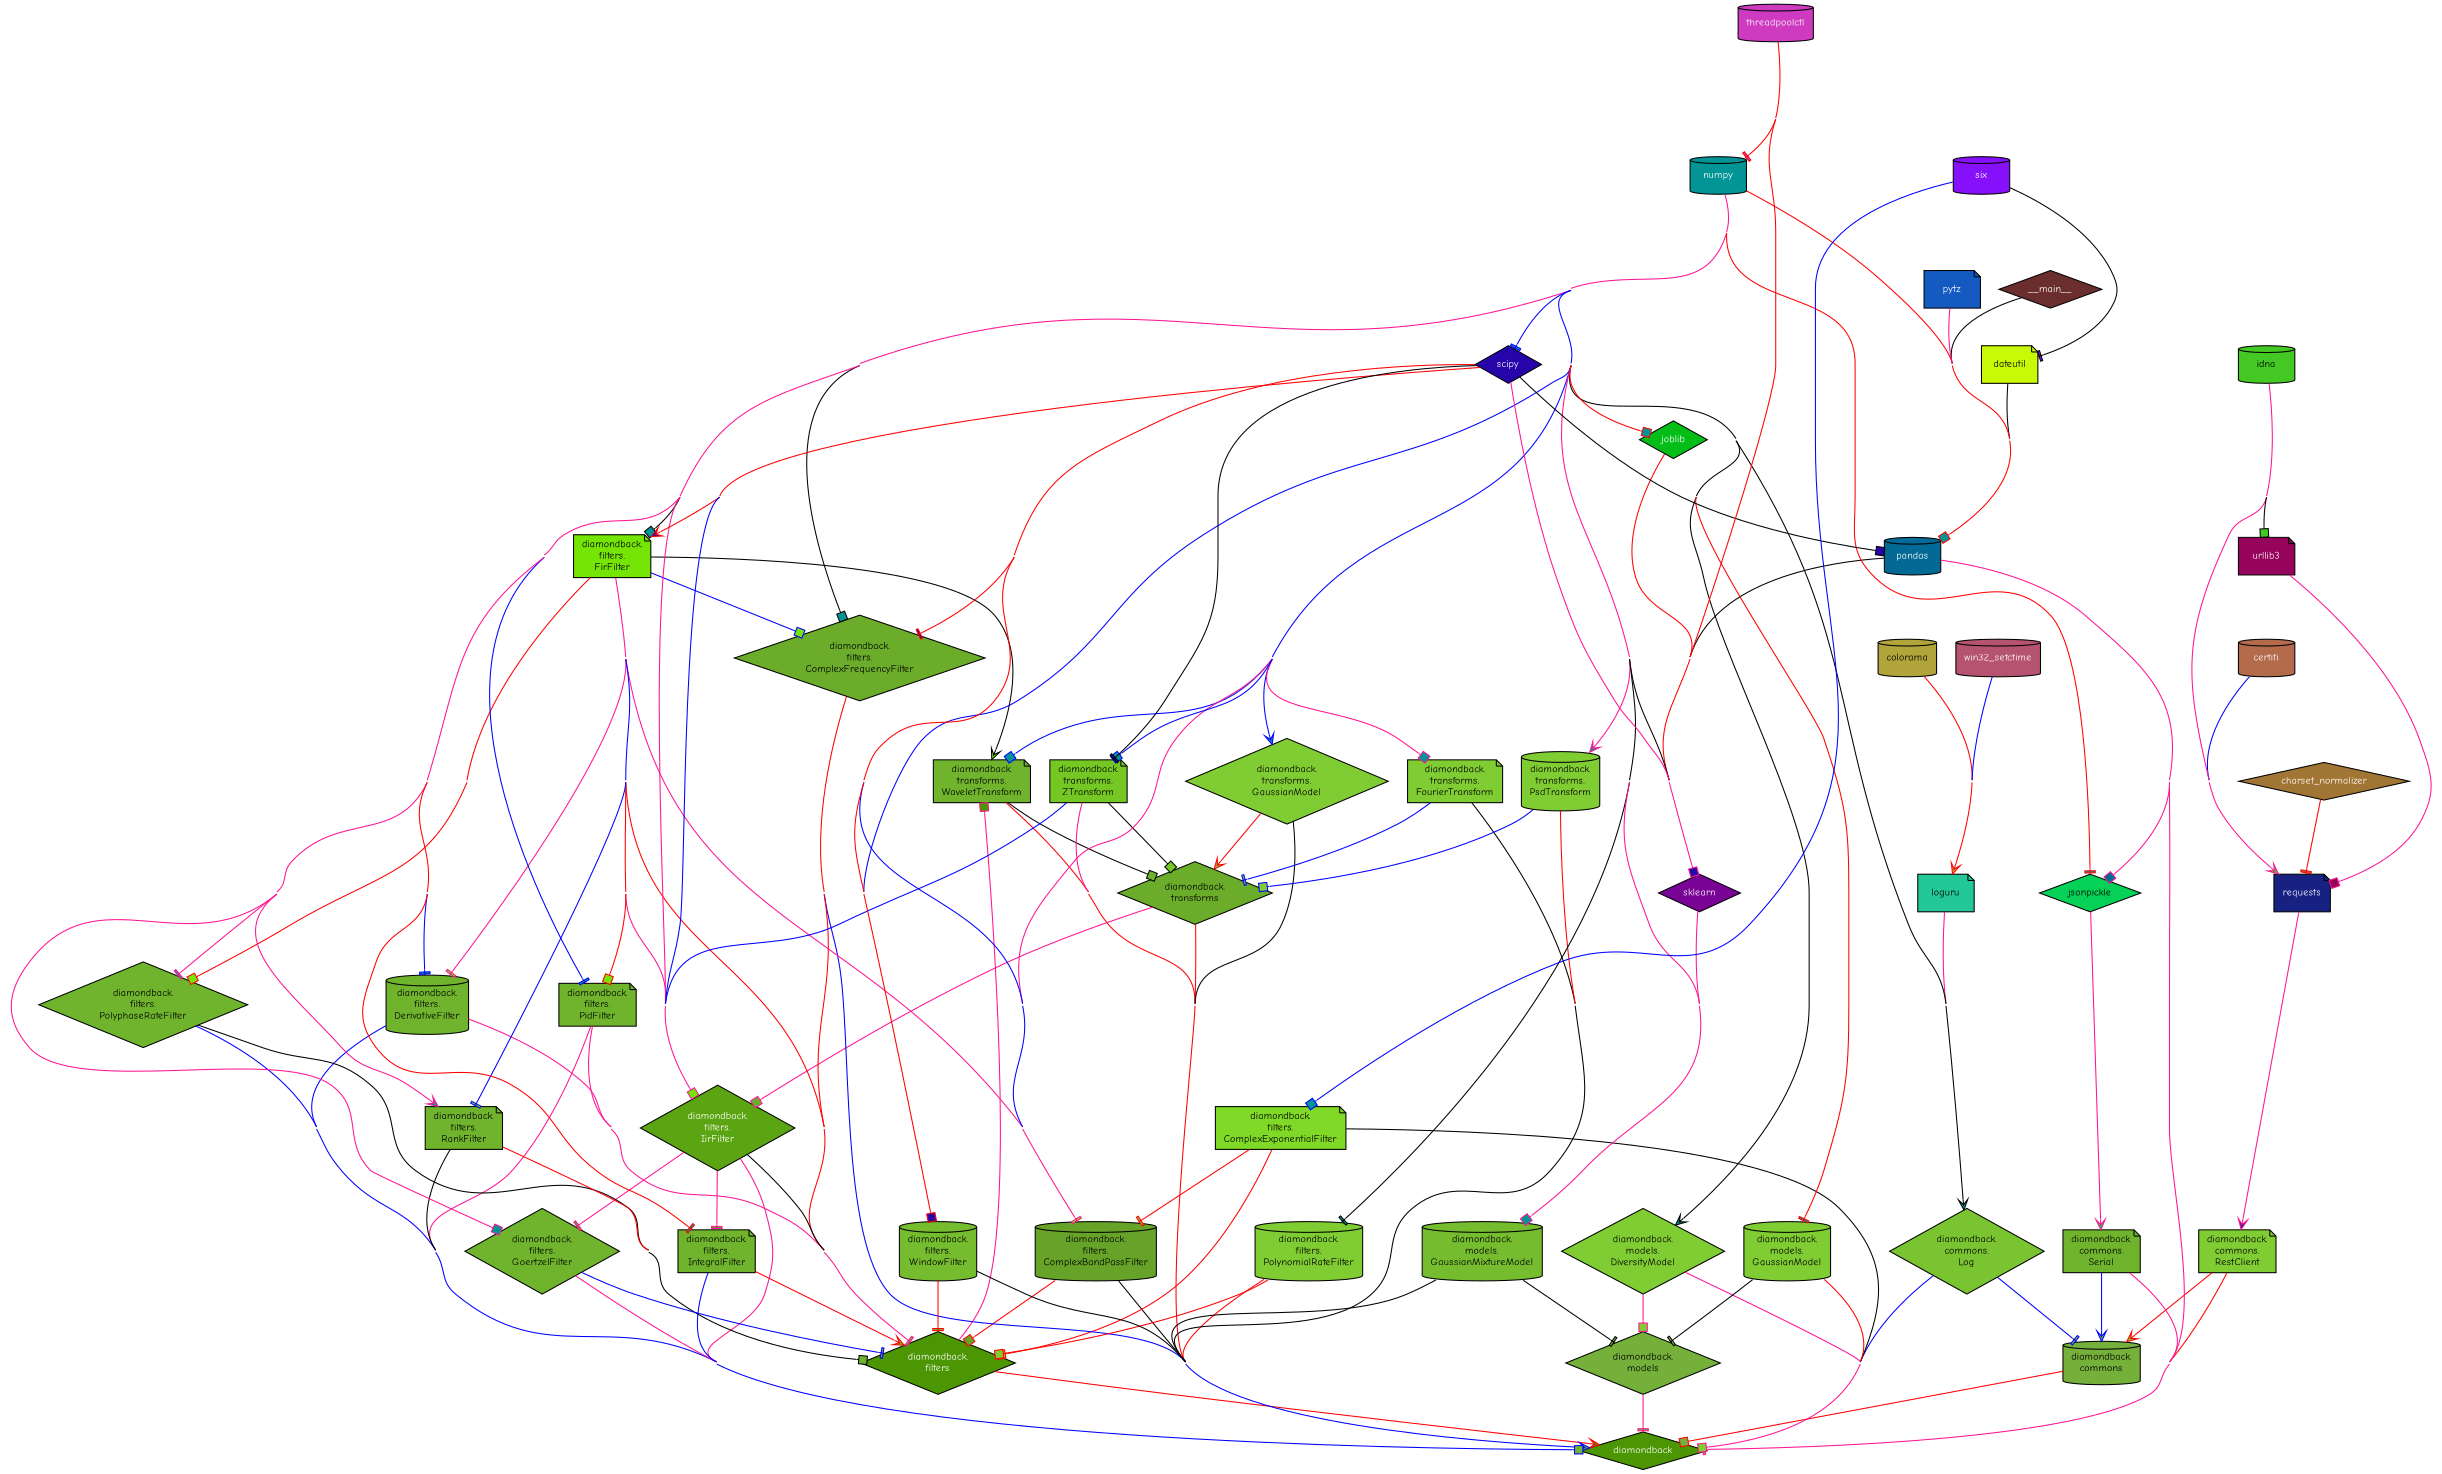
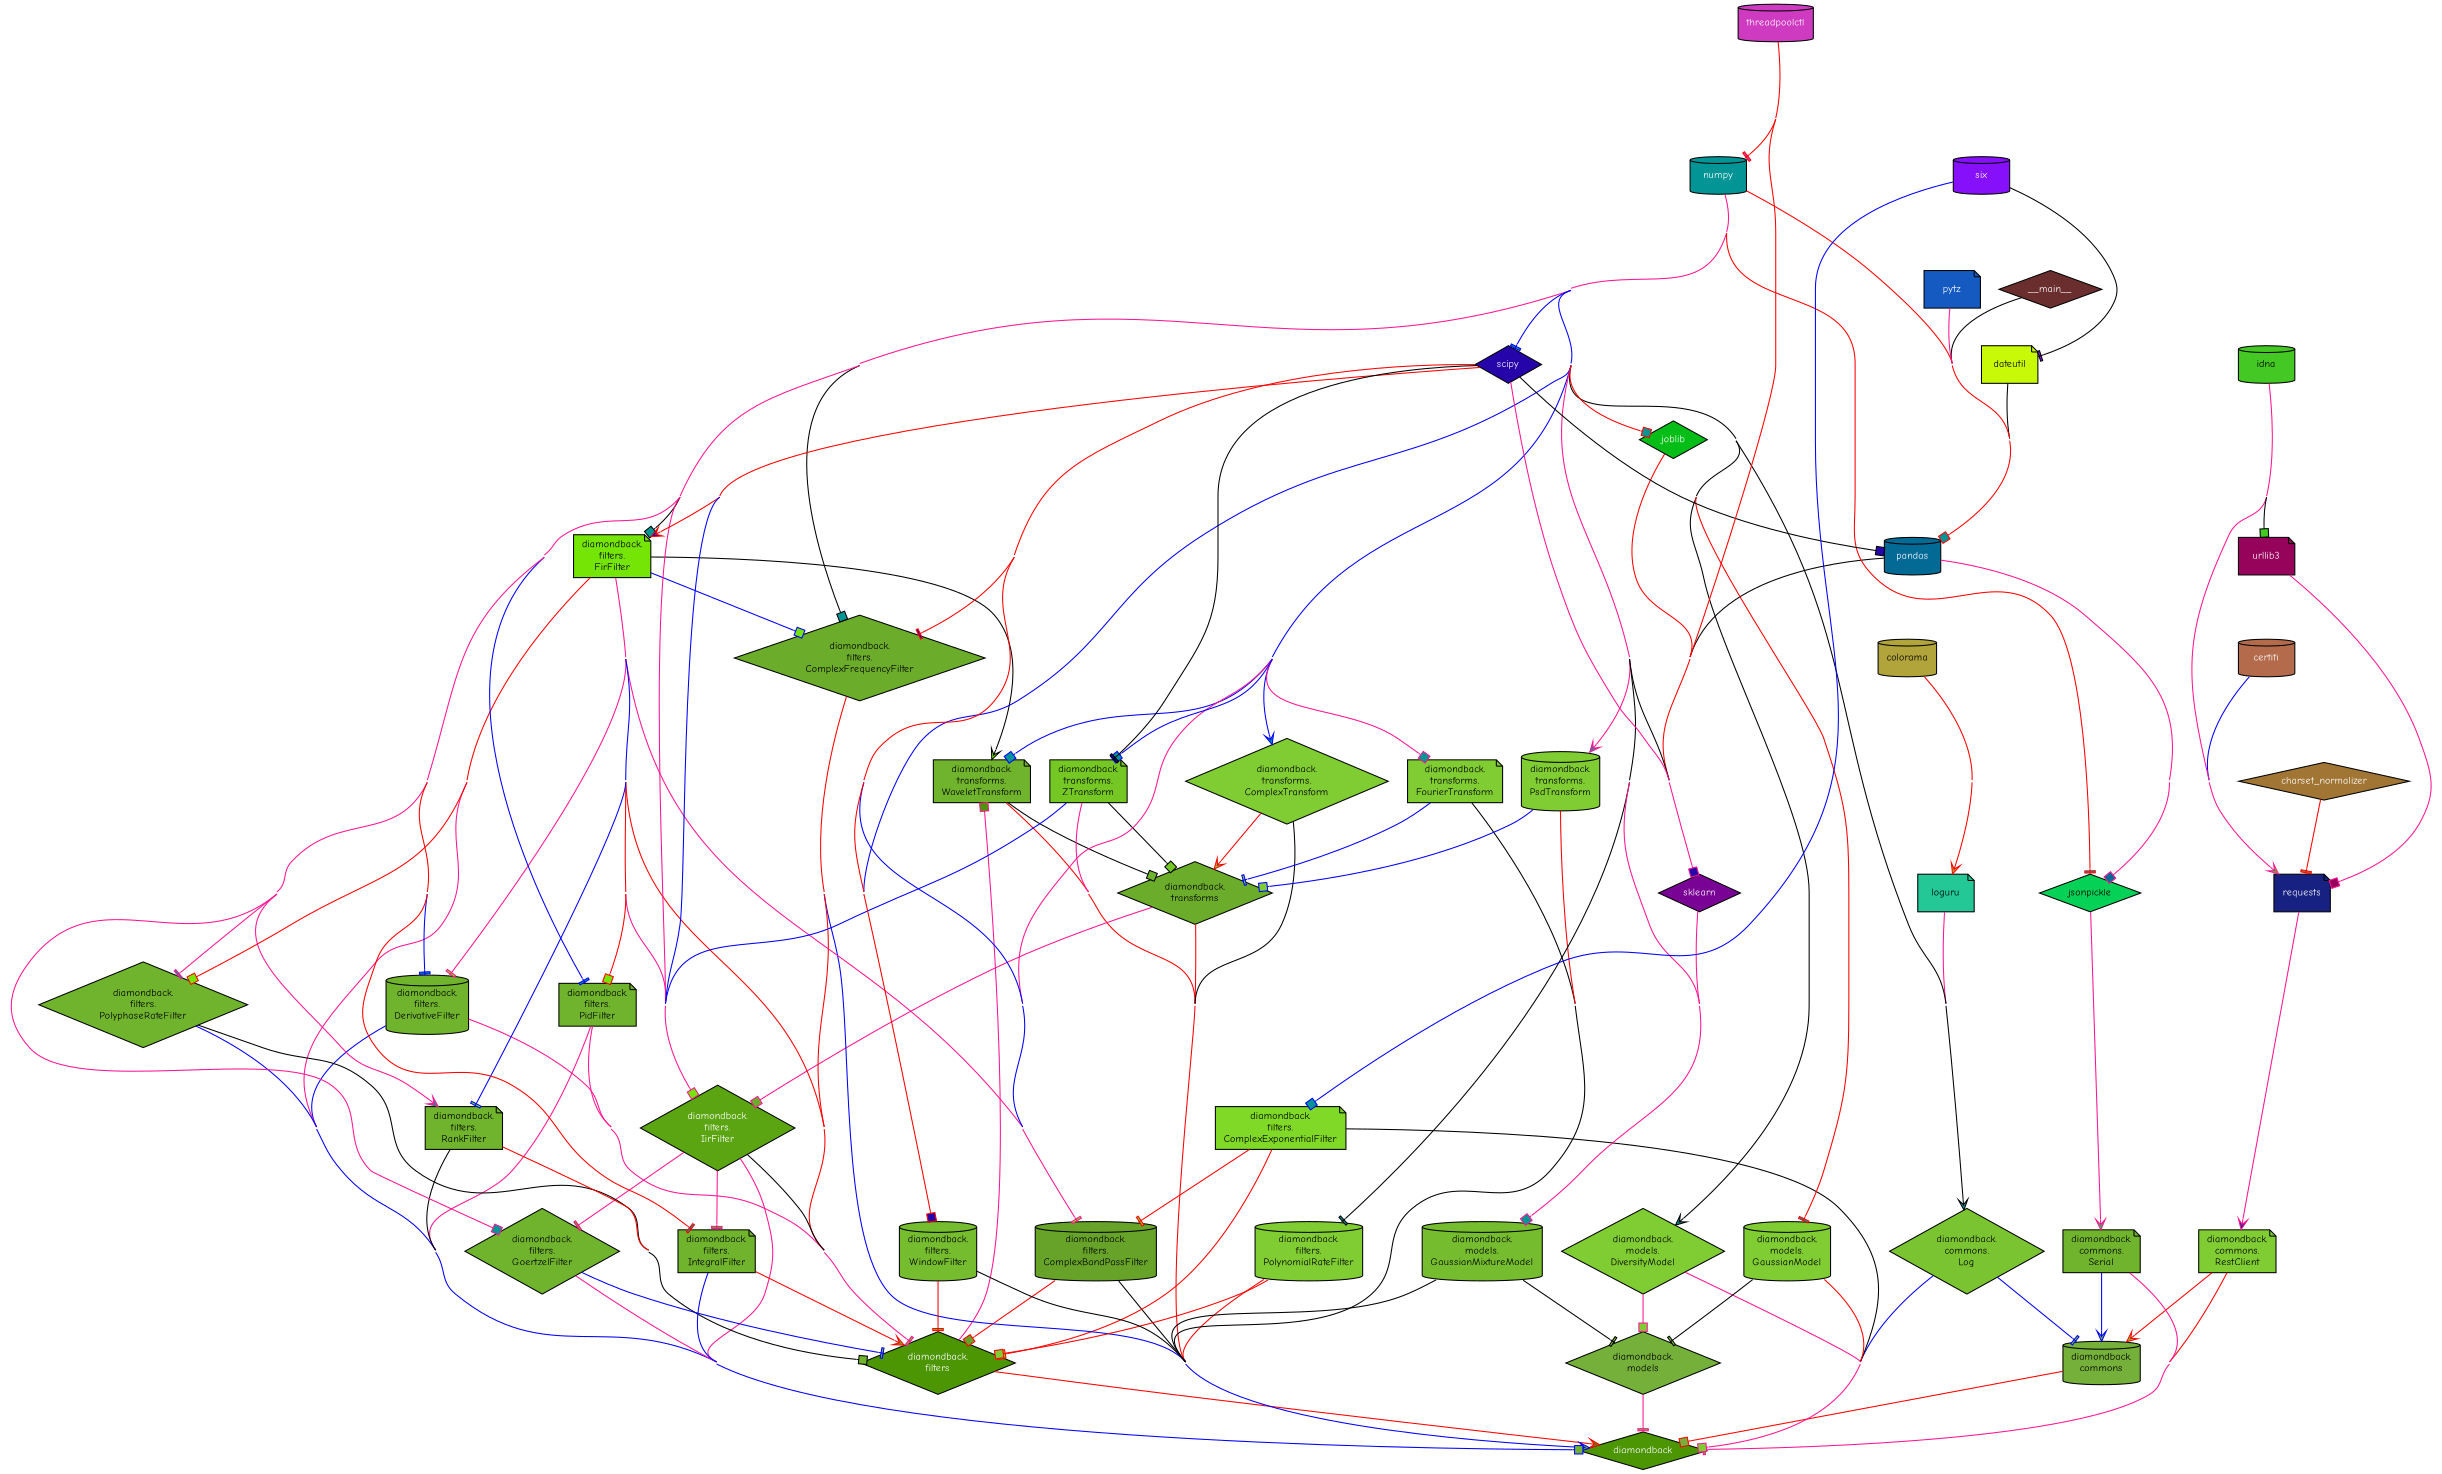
node "win32_setctime": removed
node "diamondback. transforms. GaussianModel": label "diamondback. transforms. GaussianModel" -> "diamondback. transforms. ComplexTransform"
edge "pandas" -> "diamondback": now "diamondback. filters. FirFilter" -> "diamondback"
